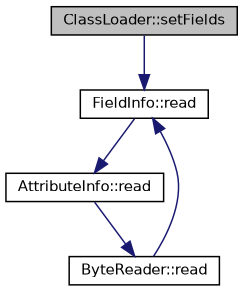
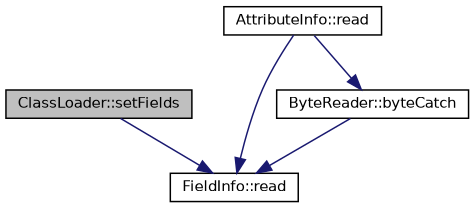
edge "FieldInfo::read" -> "AttributeInfo::read": reversed
node "ByteReader::read": label "ByteReader::read" -> "ByteReader::byteCatch"
